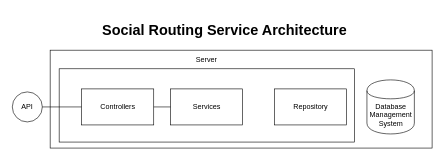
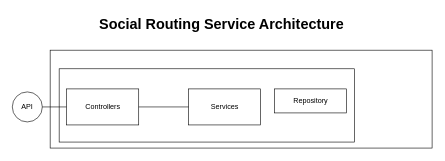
node "Social Routing Service Architecture": moved (244, 32) -> (241, 26)
node "Server": removed
node "Controllers": moved (118, 107) -> (103, 107)
node "Services": moved (206, 107) -> (224, 107)
node "Repository": size 72x36 -> 72x24
node "Database Management System": removed
